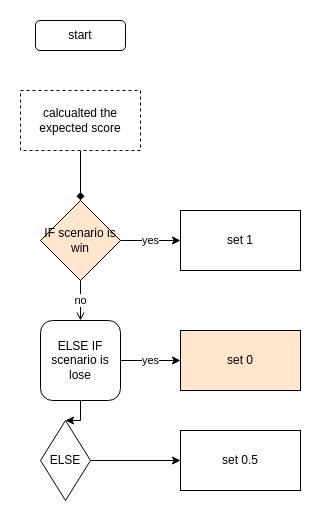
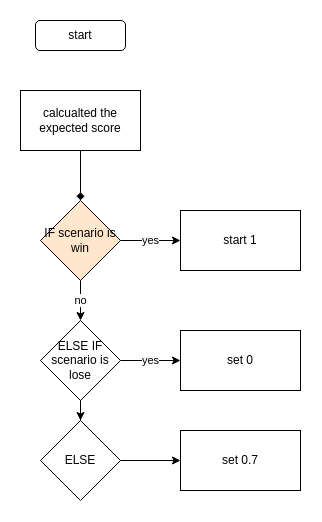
node "calcualted the expected score": style dashed -> solid
node "set 1": label "set 1" -> "start 1"
edge "IF scenario is win" -> "ELSE IF scenario is lose": arrowhead open -> classic
node "ELSE IF scenario is lose": shape rounded rectangle -> diamond
node "set 0": fillcolor #ffe6cc -> #ffffff
node "ELSE": size 50x80 -> 80x80
node "set 0.5": label "set 0.5" -> "set 0.7"
